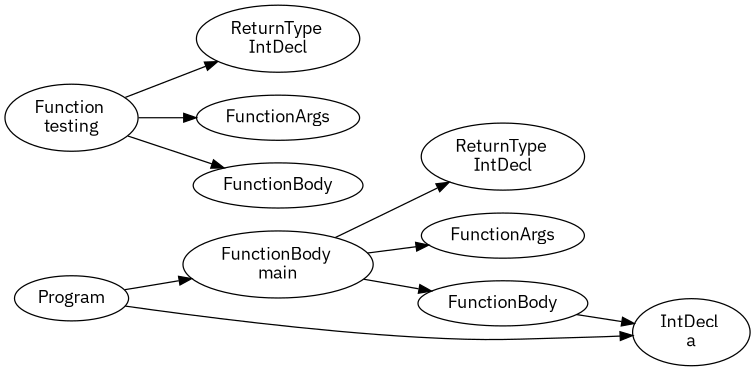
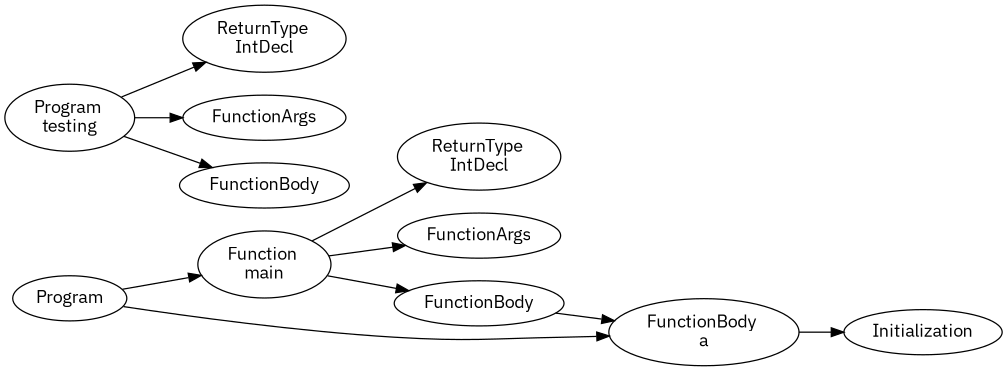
node "Function testing": label "Function testing" -> "Program testing"
node "FunctionBody main": label "FunctionBody main" -> "Function main"
node "IntDecl a": label "IntDecl a" -> "FunctionBody a"
node "Initialization": added
